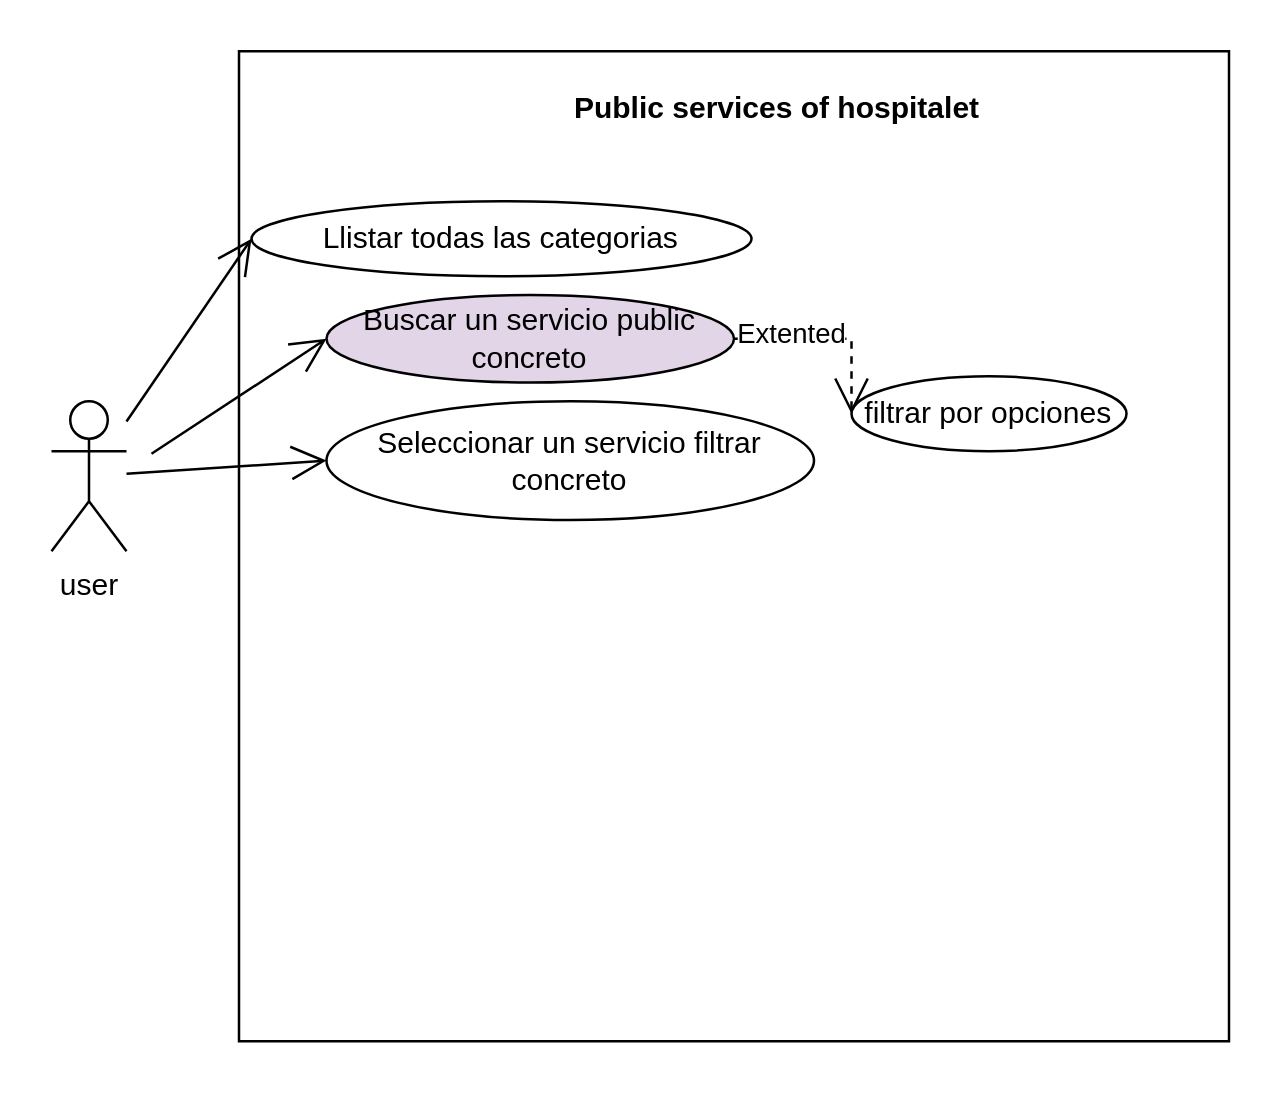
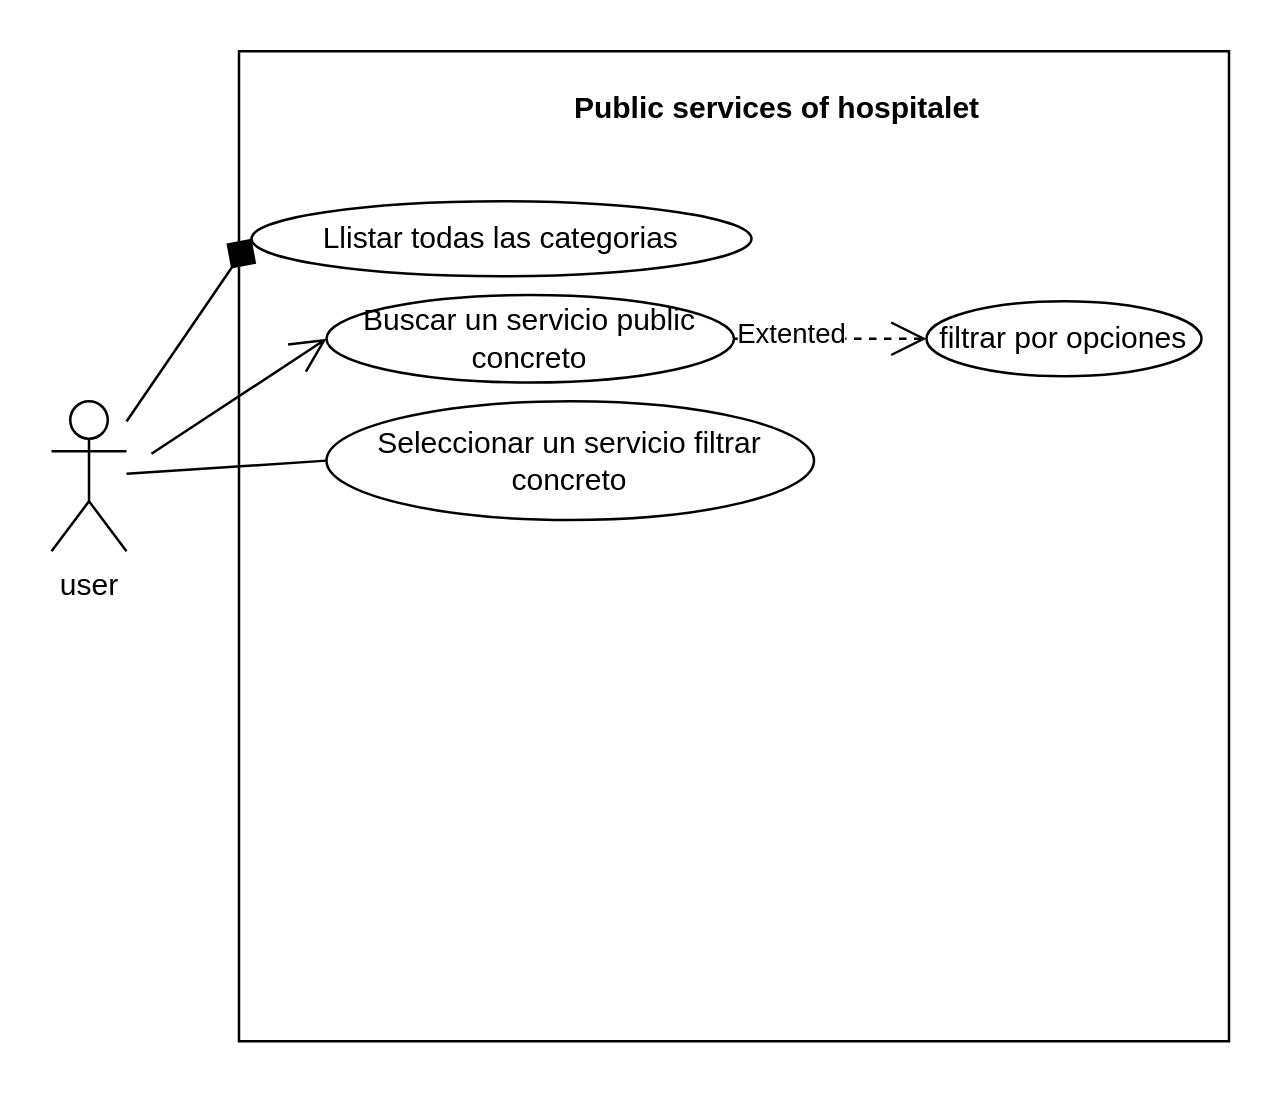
edge "user" -> "Llistar todas las categorias": arrowhead open -> diamond
node "Buscar un servicio public concreto": fillcolor #e1d5e7 -> #ffffff
node "filtrar por opciones": moved (989, 414) -> (1064, 339)
edge "user" -> "Seleccionar un servicio filtrar concreto": arrowhead open -> none
